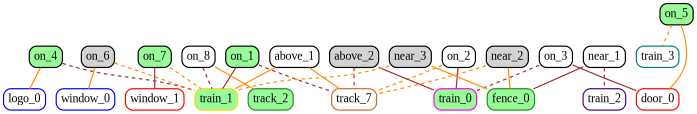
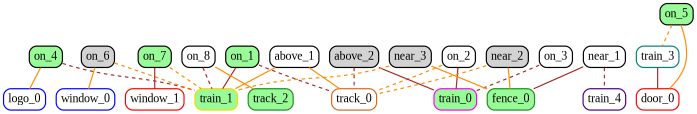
edge "on_3" -- "door_0": now "train_3" -- "door_0"
node "track_7": label "track_7" -> "track_0"
node "train_2": label "train_2" -> "train_4"
